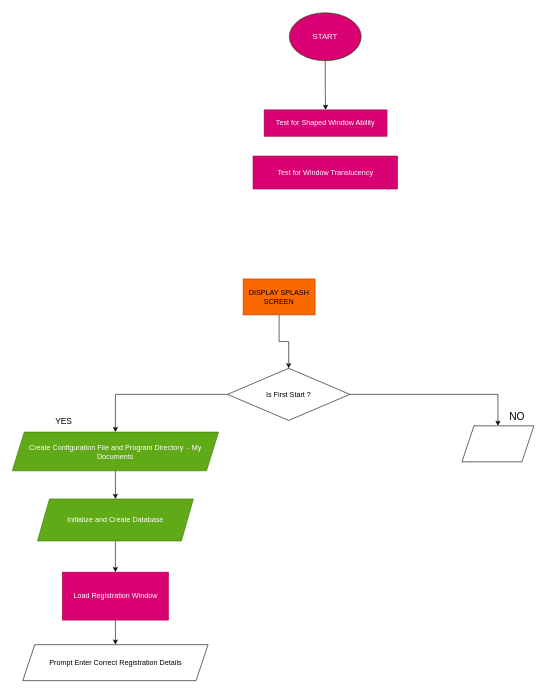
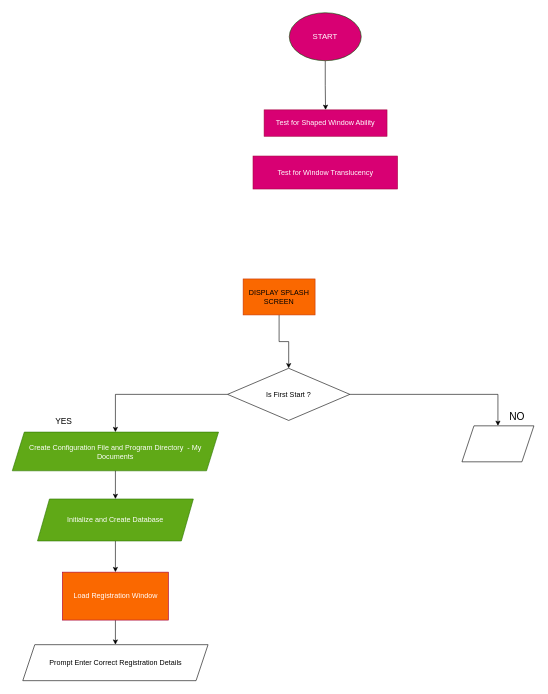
node "Load Registration Window": fillcolor #d80073 -> #fa6800
